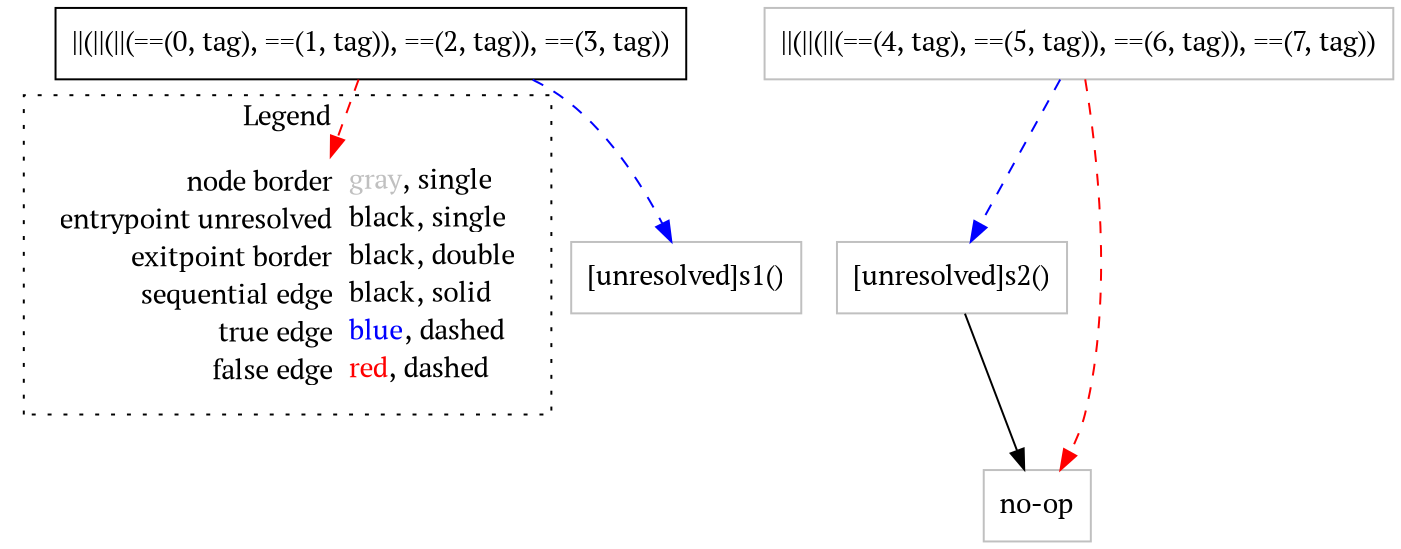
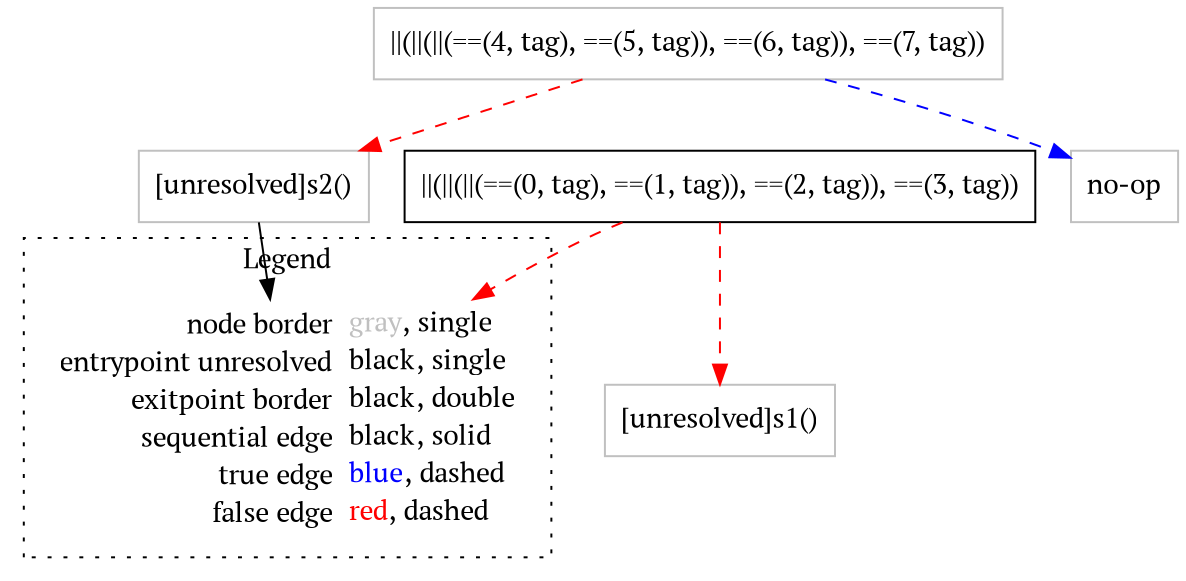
edge "||(||(||(==(0, tag), ==(1, tag)), ==(2, tag)), ==(3, tag))" -> "[unresolved]s1()": color blue -> red
edge "||(||(||(==(4, tag), ==(5, tag)), ==(6, tag)), ==(7, tag))" -> "[unresolved]s2()": color blue -> red
edge "||(||(||(==(4, tag), ==(5, tag)), ==(6, tag)), ==(7, tag))" -> "no-op": color red -> blue
edge "[unresolved]s2()" -> "no-op": now "[unresolved]s2()" -> "node border"
